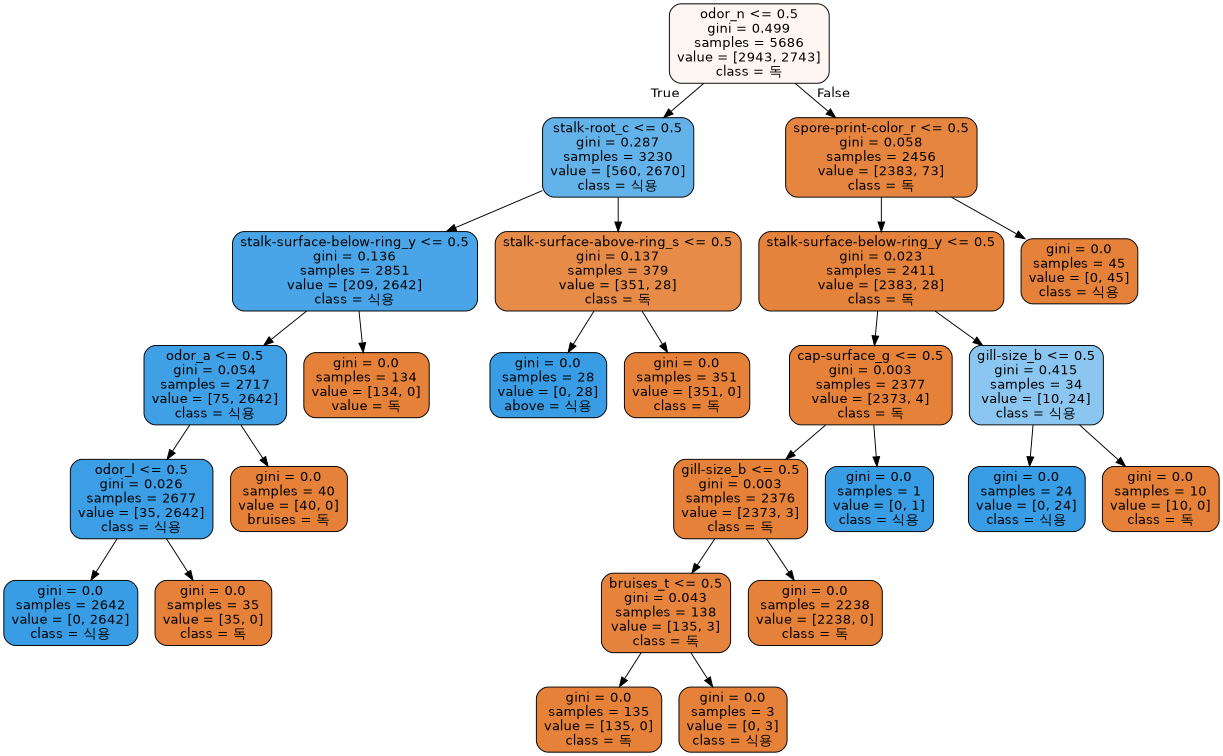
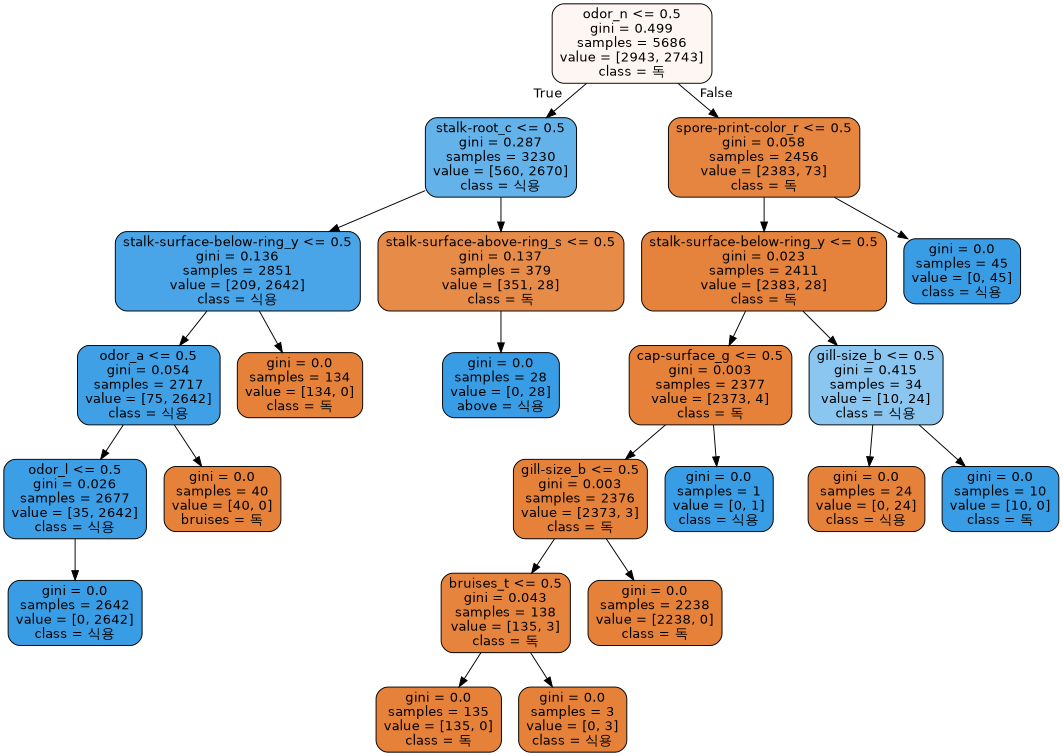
node "gini = 0.0 samples = 45 value = [0, 45] class = 식용": fillcolor #e58139 -> #399de5
node "gini = 0.0 samples = 134 value = [134, 0] value = 독": label "gini = 0.0 samples = 134 value = [134, 0] value = 독" -> "gini = 0.0 samples = 134 value = [134, 0] class = 독"
node "gini = 0.0 samples = 351 value = [351, 0] class = 독": removed
node "gini = 0.0 samples = 24 value = [0, 24] class = 식용": fillcolor #399de5 -> #e58139
node "gini = 0.0 samples = 10 value = [10, 0] class = 독": fillcolor #e58139 -> #399de5
node "gini = 0.0 samples = 35 value = [35, 0] class = 독": removed
